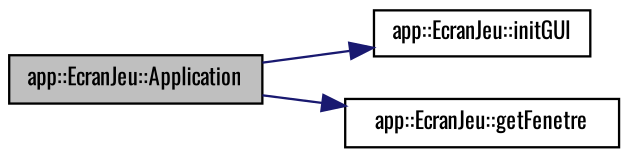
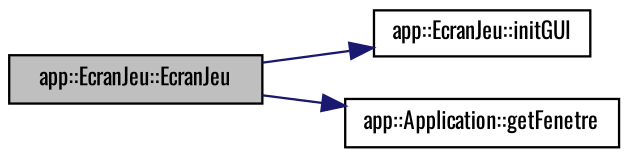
node "app::EcranJeu::Application": label "app::EcranJeu::Application" -> "app::EcranJeu::EcranJeu"
node "app::EcranJeu::getFenetre": label "app::EcranJeu::getFenetre" -> "app::Application::getFenetre"
